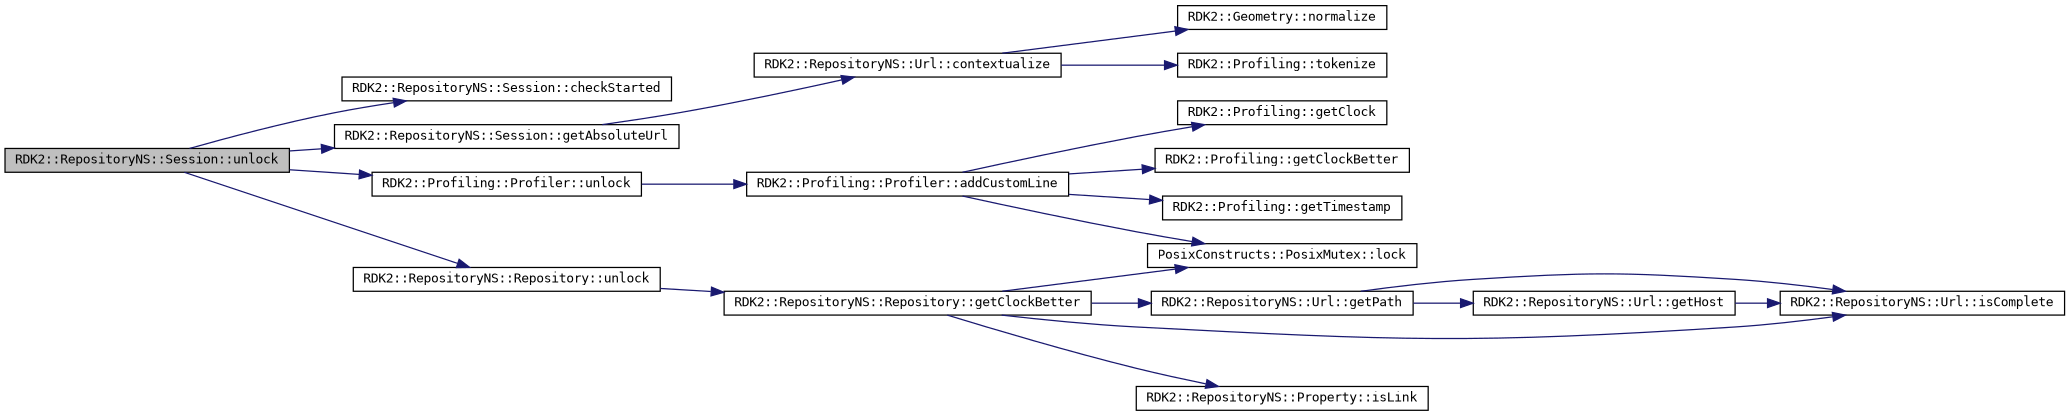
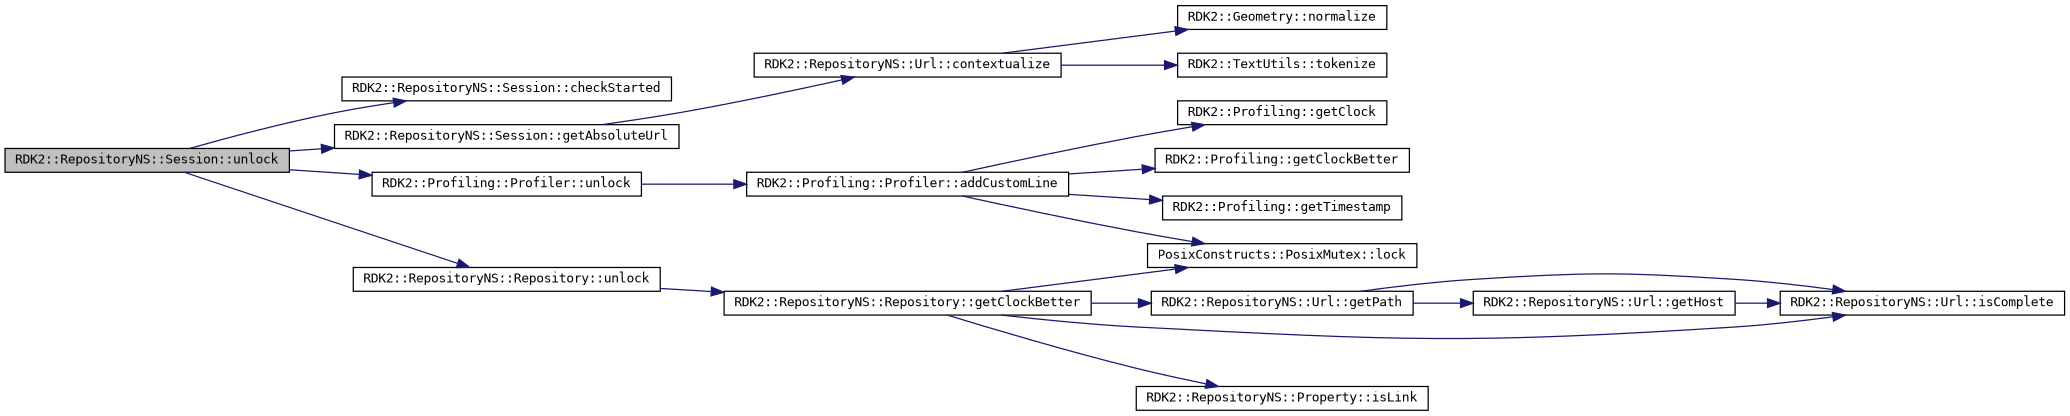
node "RDK2::Profiling::tokenize": label "RDK2::Profiling::tokenize" -> "RDK2::TextUtils::tokenize"
